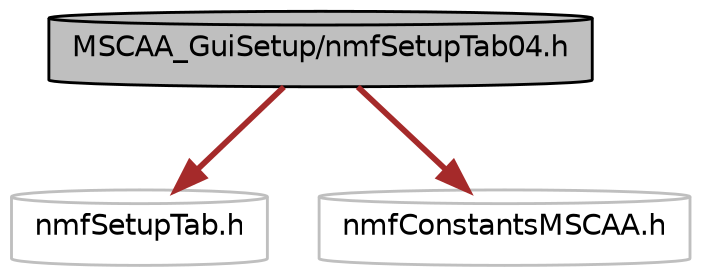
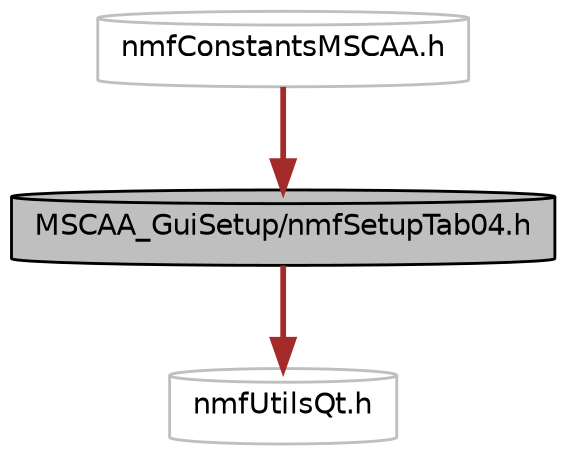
edge "MSCAA_GuiSetup/nmfSetupTab04.h" -> "nmfConstantsMSCAA.h": reversed
node "nmfSetupTab.h": label "nmfSetupTab.h" -> "nmfUtilsQt.h"
